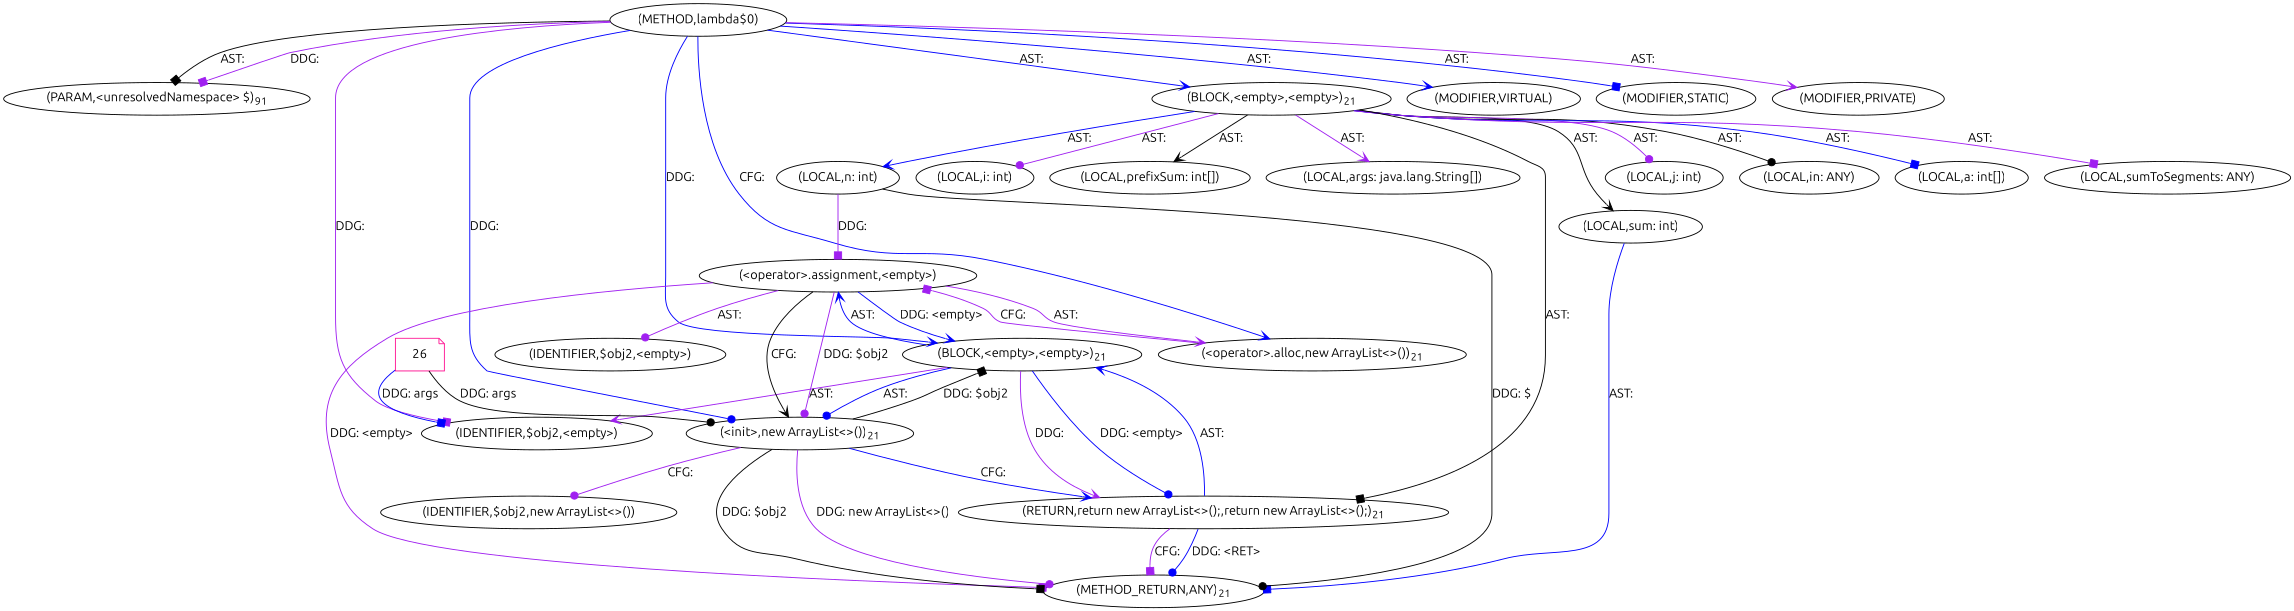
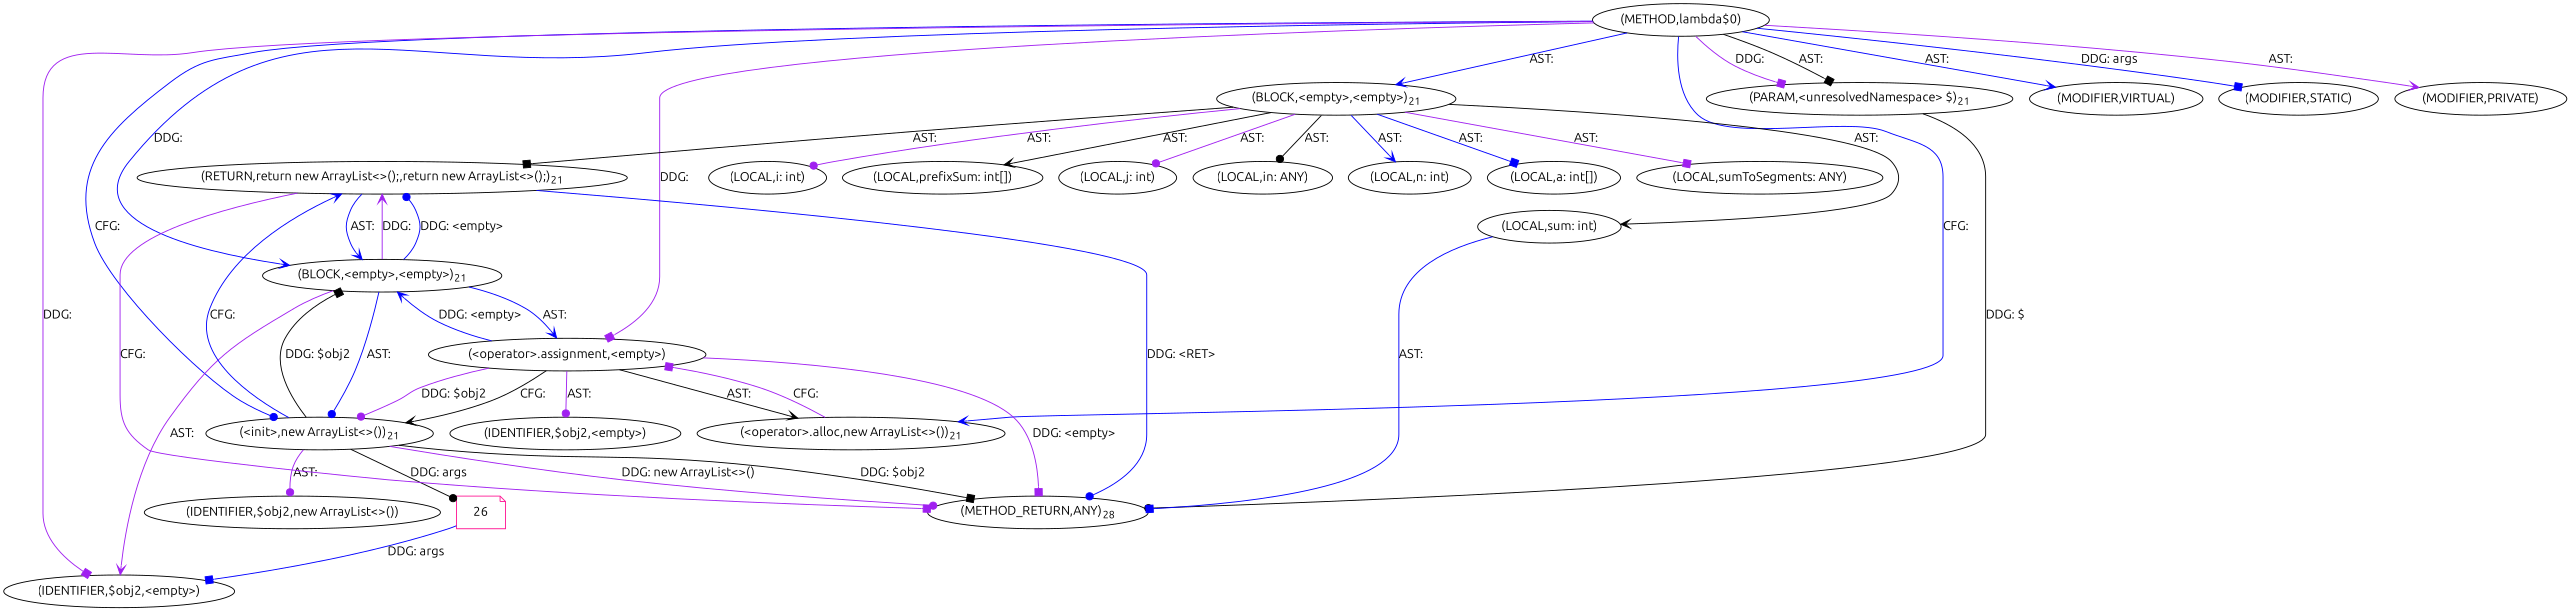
edge "(METHOD,lambda$0)" -> "(MODIFIER,STATIC)": label "AST: " -> "DDG: args"
node "(PARAM,<unresolvedNamespace> $)": text "91" -> "21"
node "(LOCAL,args: java.lang.String[])": removed
edge "(LOCAL,n: int)" -> "(<operator>.assignment,<empty>)": now "(METHOD,lambda$0)" -> "(<operator>.assignment,<empty>)"
edge "(METHOD,lambda$0)" -> "(<init>,new ArrayList<>())": label "DDG: " -> "CFG: "
edge "(LOCAL,n: int)" -> "(METHOD_RETURN,ANY)": now "(PARAM,<unresolvedNamespace> $)" -> "(METHOD_RETURN,ANY)"
edge "(<operator>.assignment,<empty>)" -> "(<operator>.alloc,new ArrayList<>())": color purple -> black
edge "26" -> "(<init>,new ArrayList<>())": reversed
edge "(<init>,new ArrayList<>())" -> "(IDENTIFIER,$obj2,new ArrayList<>())": label "CFG: " -> "AST: "
node "(METHOD_RETURN,ANY)": text "21" -> "28"
